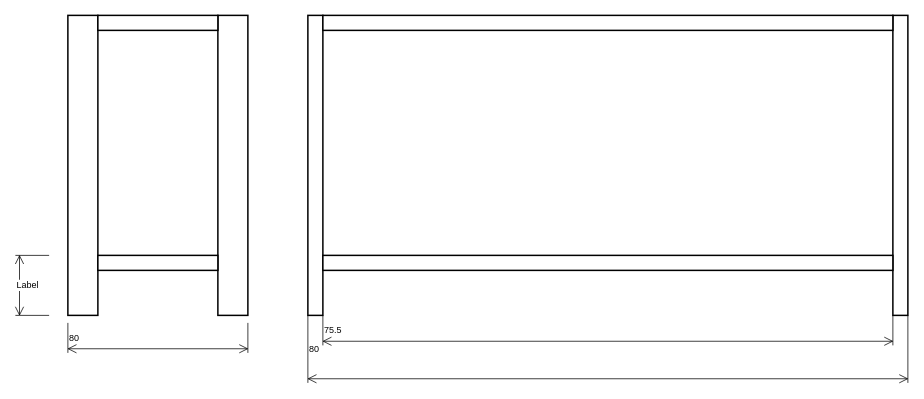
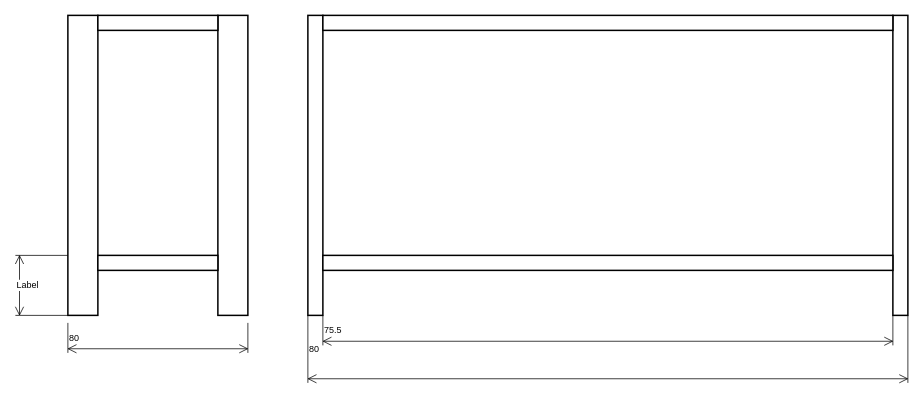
node "Label": size 34x60 -> 53x60
